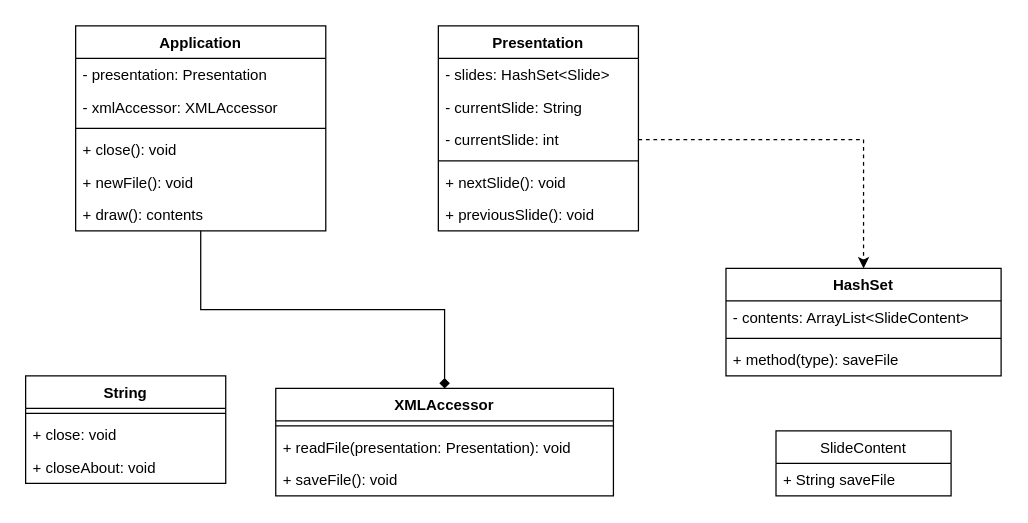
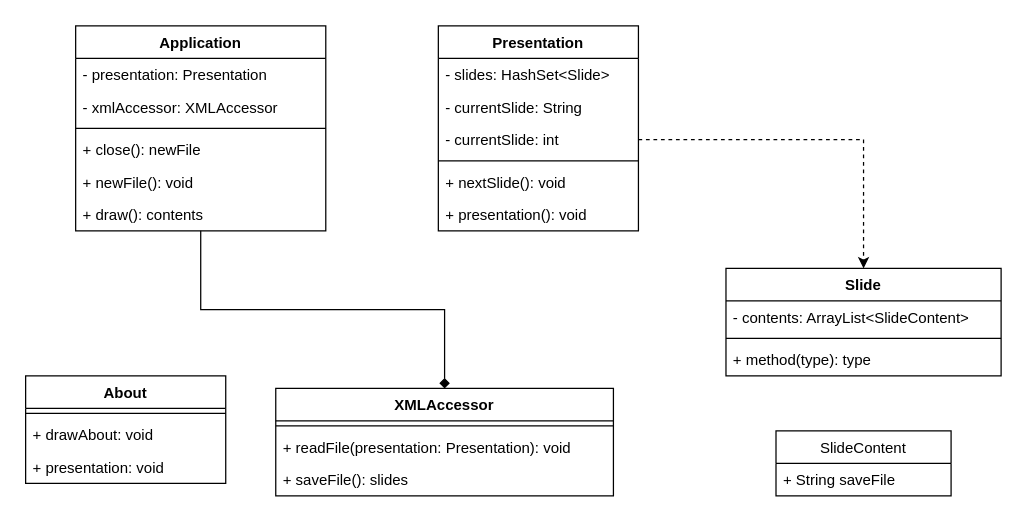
node "+ close(): void": label "+ close(): void" -> "+ close(): newFile"
node "+ previousSlide(): void": label "+ previousSlide(): void" -> "+ presentation(): void"
node "HashSet": label "HashSet" -> "Slide"
node "+ method(type): saveFile": label "+ method(type): saveFile" -> "+ method(type): type"
node "String": label "String" -> "About"
node "+ close: void": label "+ close: void" -> "+ drawAbout: void"
node "+ closeAbout: void": label "+ closeAbout: void" -> "+ presentation: void"
node "+ saveFile(): void": label "+ saveFile(): void" -> "+ saveFile(): slides"
